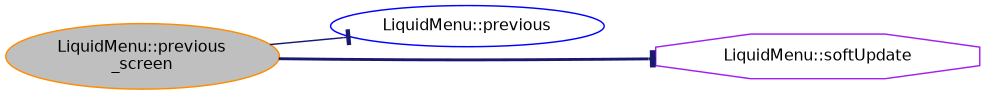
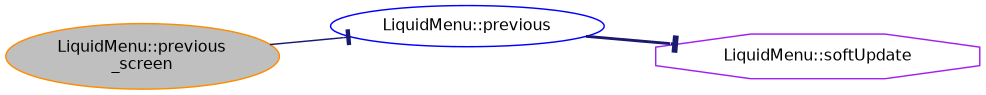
edge "LiquidMenu::previous _screen" -> "LiquidMenu::softUpdate": now "LiquidMenu::previous" -> "LiquidMenu::softUpdate"
